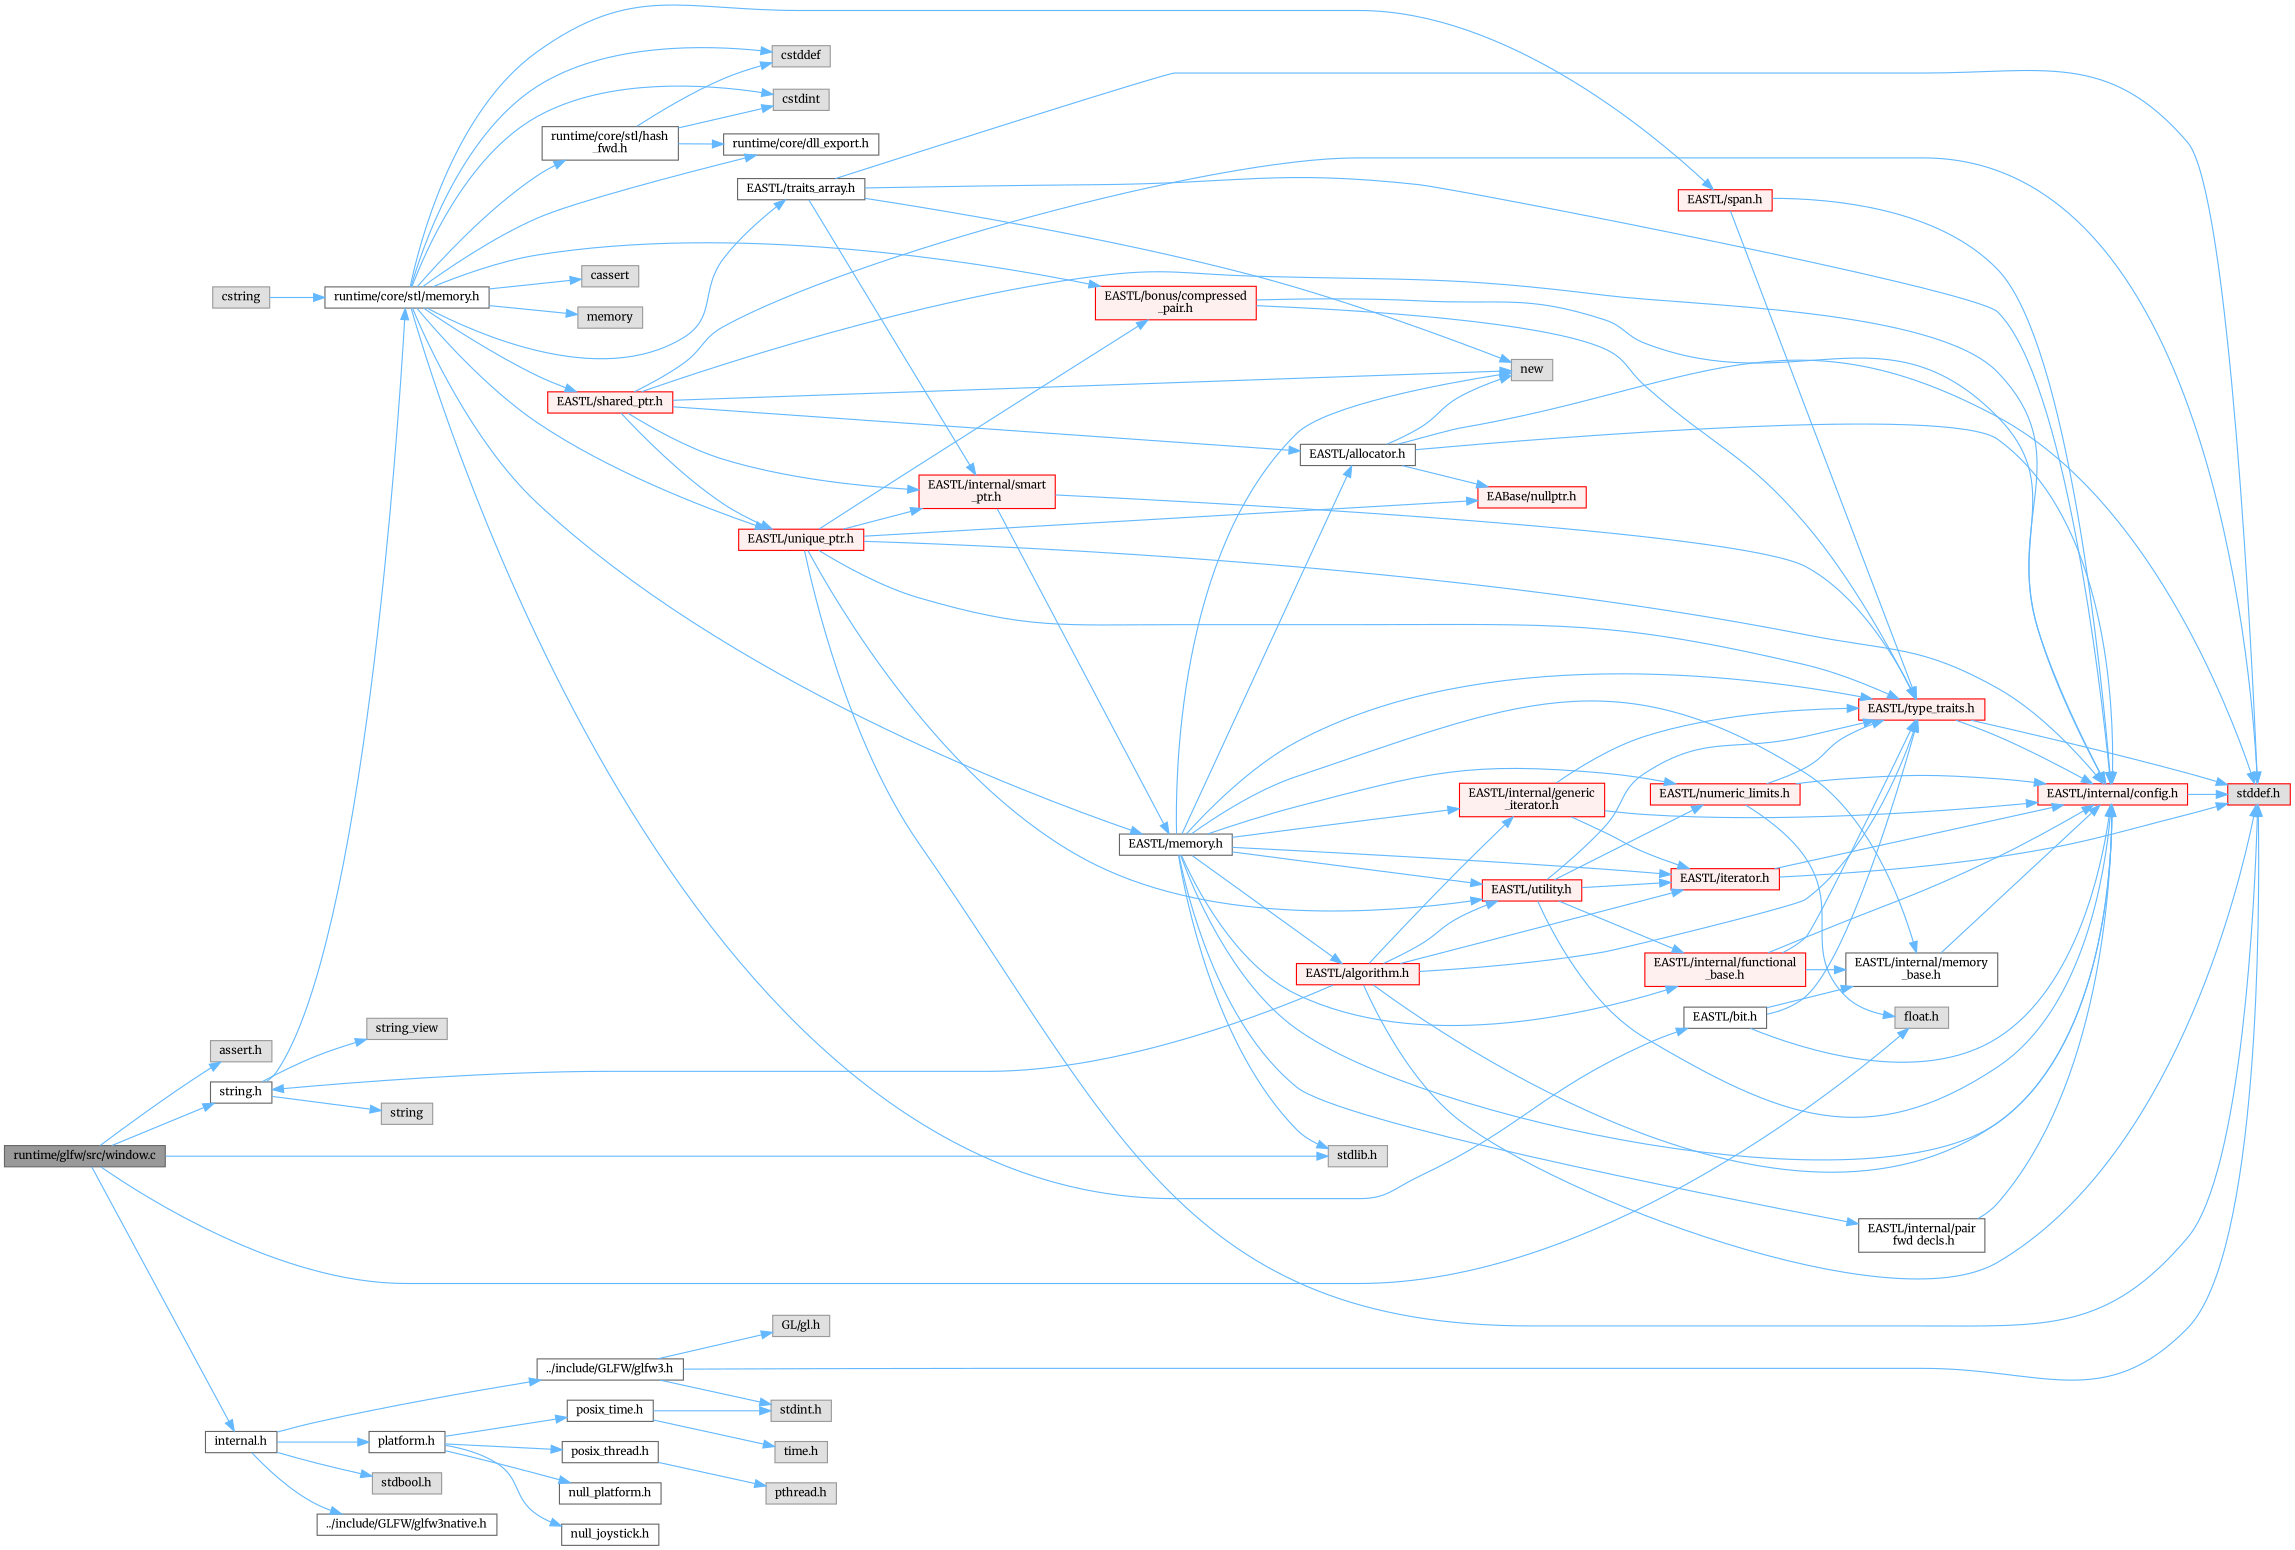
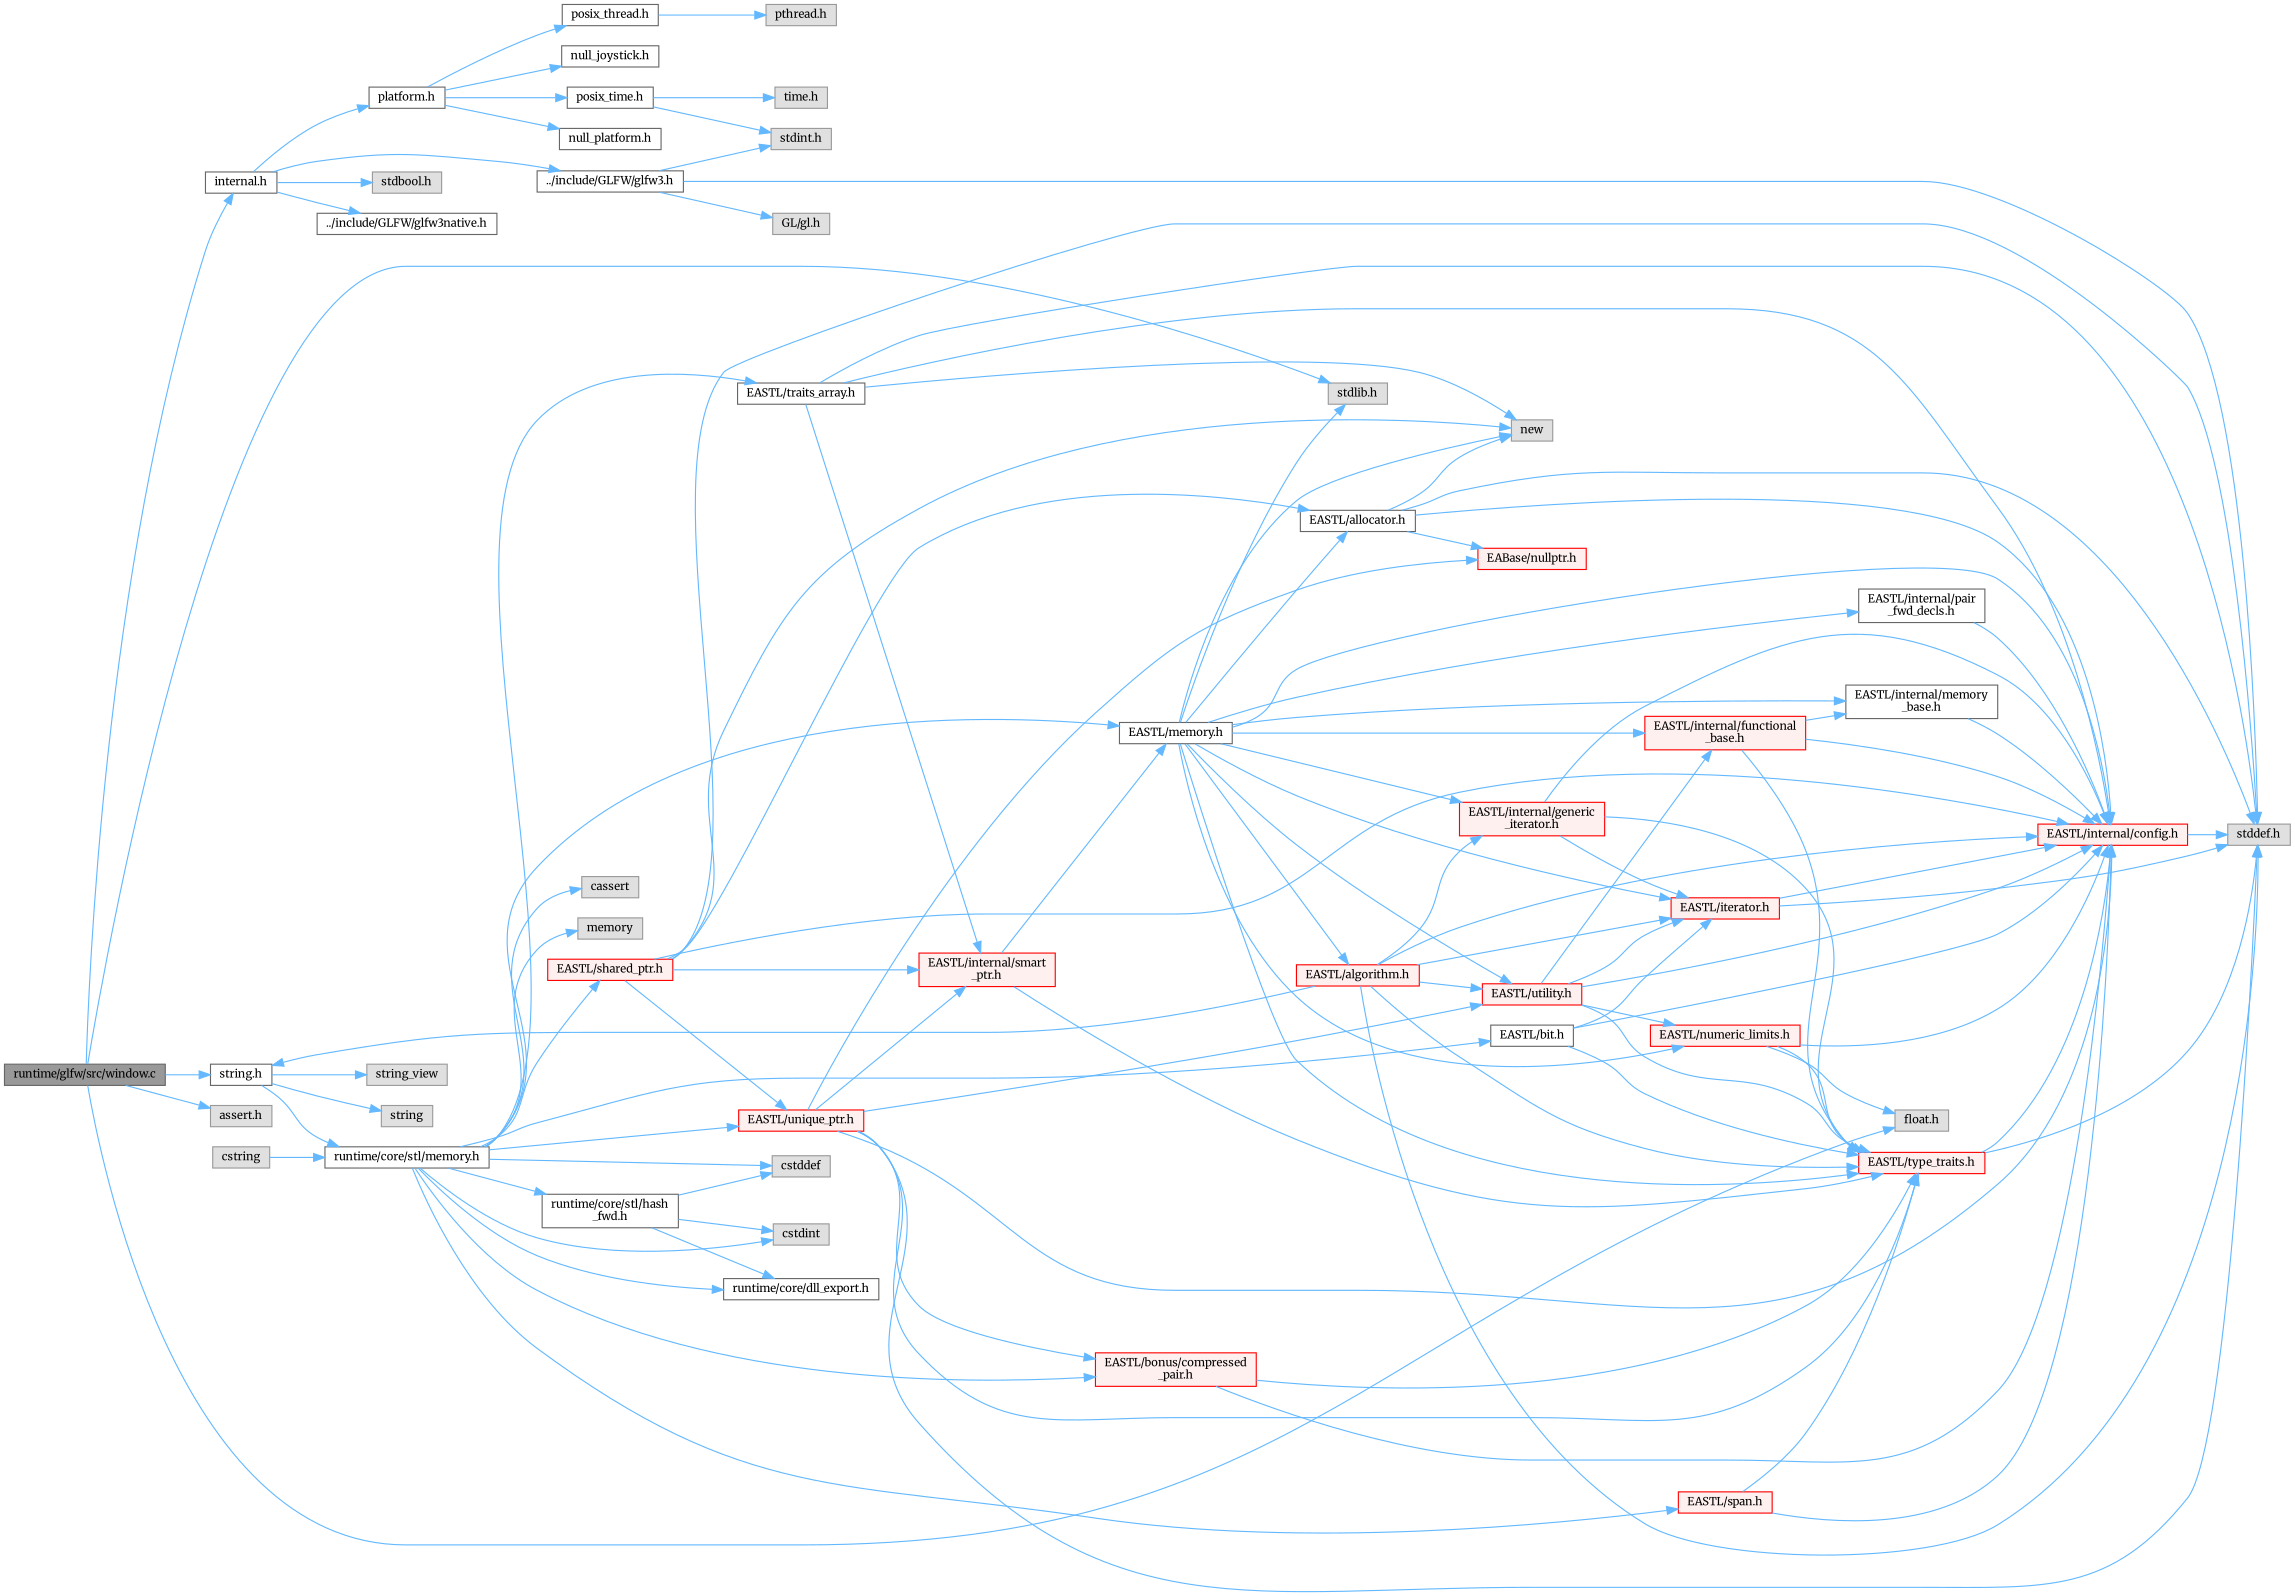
node "stddef.h": color red -> grey60
edge "EASTL/bit.h" -> "EASTL/internal/memory _base.h": now "EASTL/bit.h" -> "EASTL/iterator.h"
